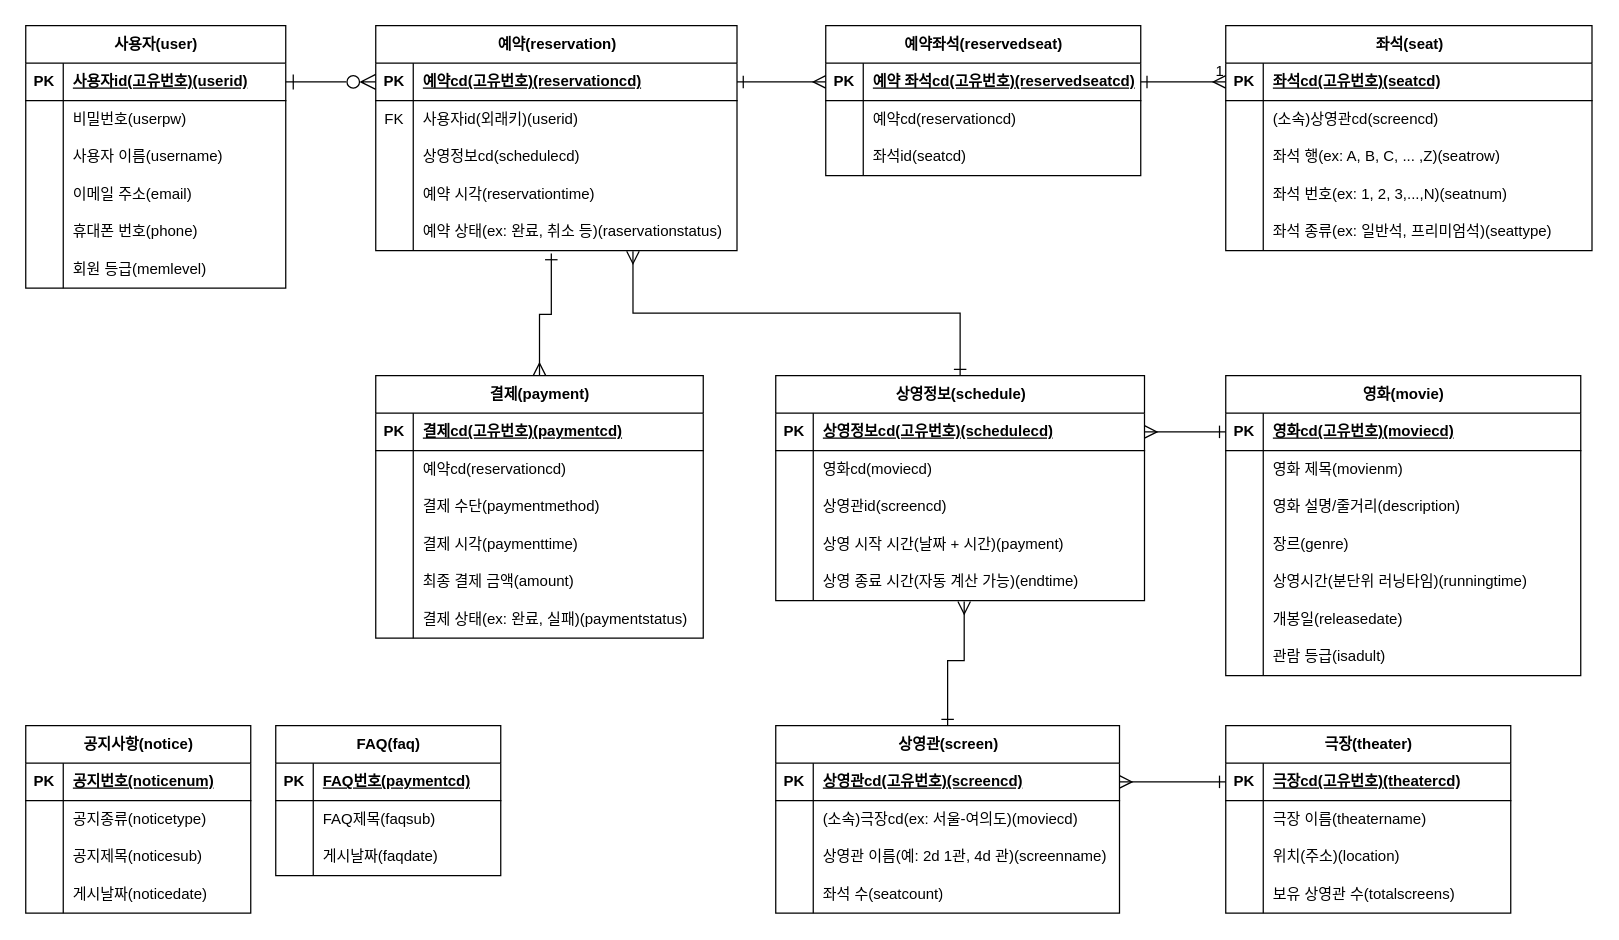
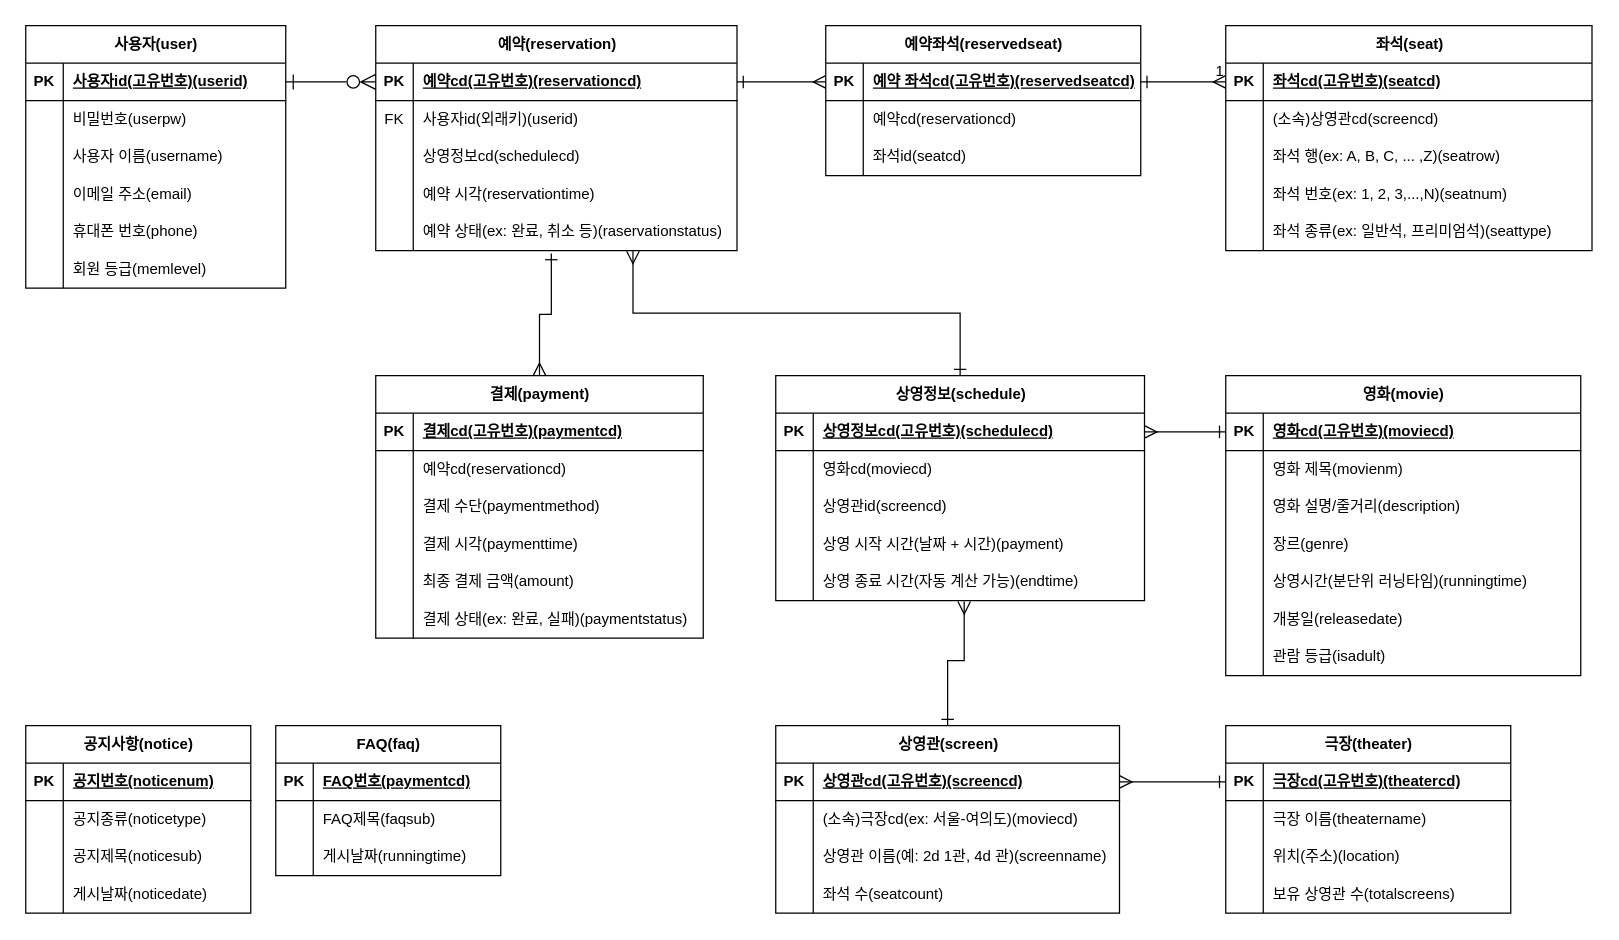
node "게시날짜(faqdate)": label "게시날짜(faqdate)" -> "게시날짜(runningtime)"
